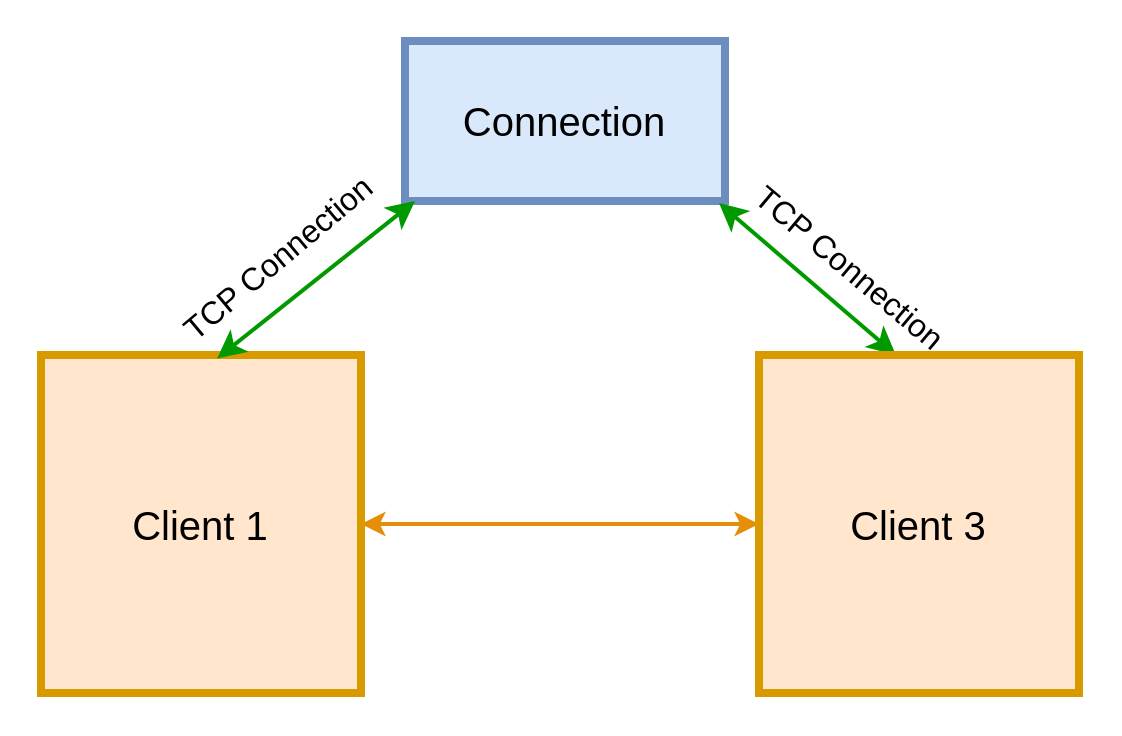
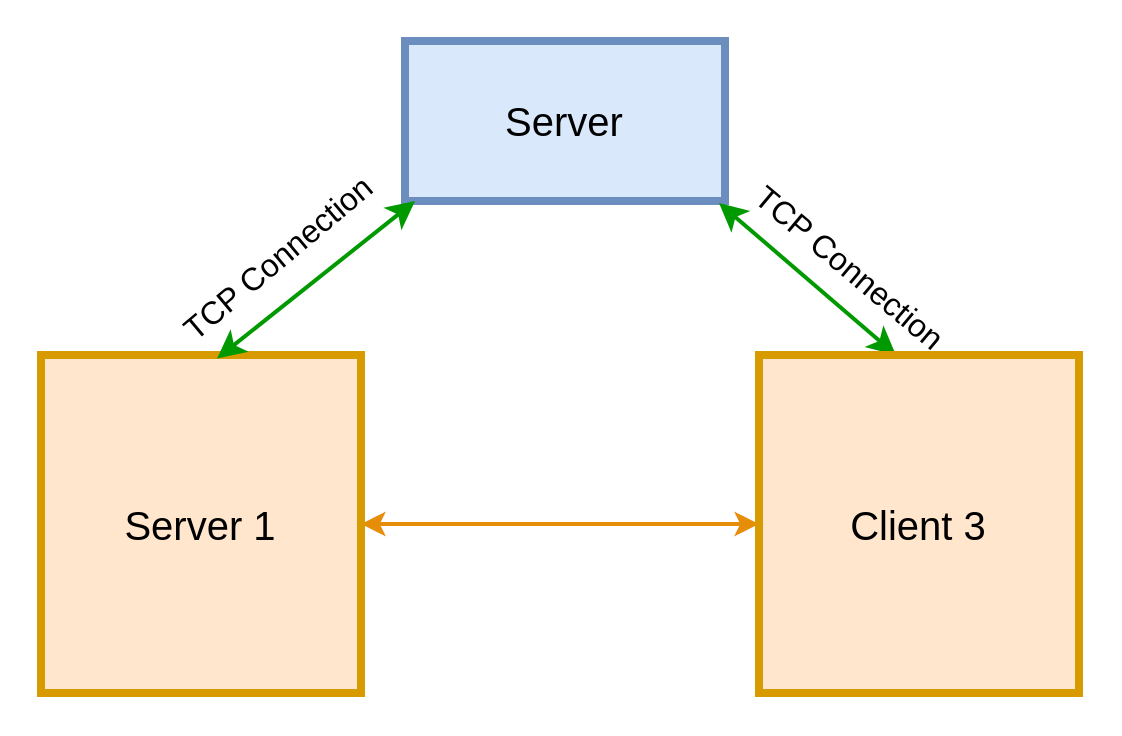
node "Connection": label "Connection" -> "Server"
node "Client 1": label "Client 1" -> "Server 1"
